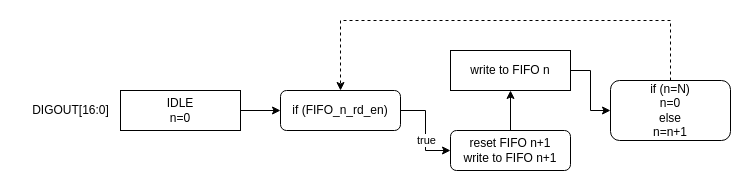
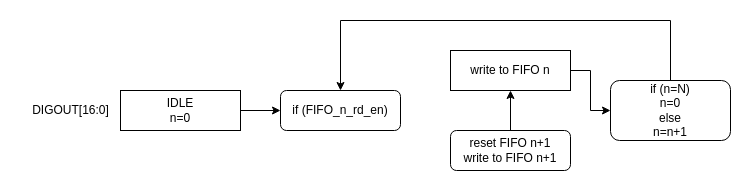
edge "if (n=N) n=0 else n=n+1" -> "if (FIFO_n_rd_en)": style dashed -> solid
edge "if (FIFO_n_rd_en)" -> "reset FIFO n+1 write to FIFO n+1": removed, label "true"
